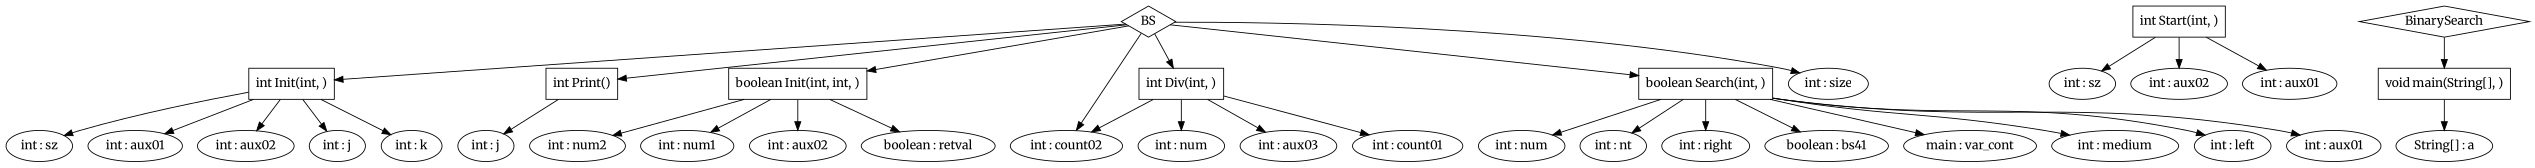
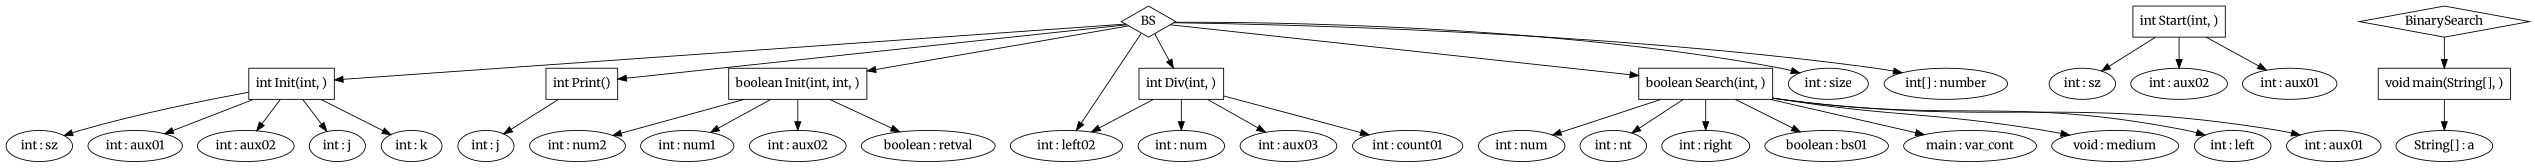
node "int[] : number": added
node "int : count02": label "int : count02" -> "int : left02"
node "boolean : bs41": label "boolean : bs41" -> "boolean : bs01"
node "int : medium": label "int : medium" -> "void : medium"
